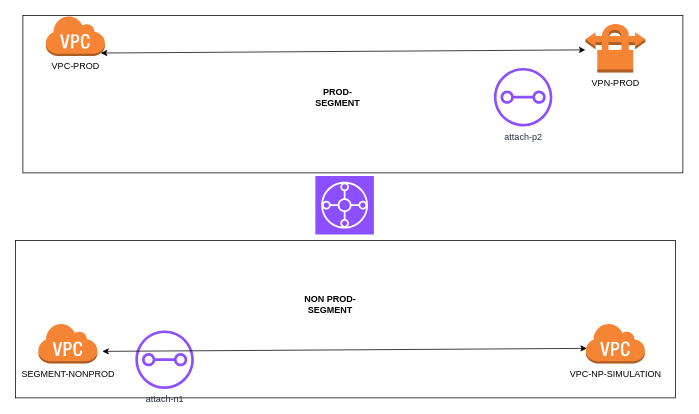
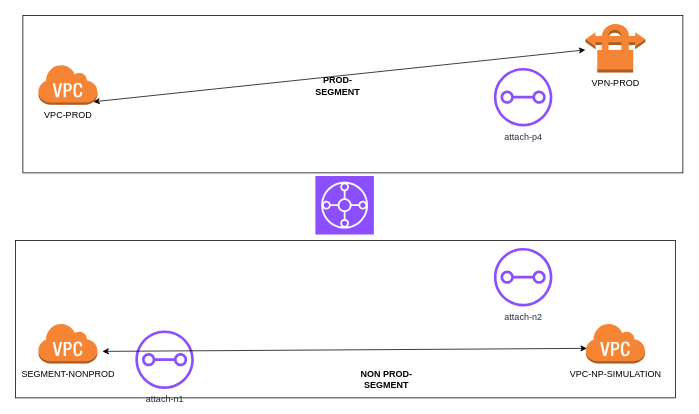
node "VPC-PROD": moved (75, 36) -> (68, 84)
node "PROD-SEGMENT": moved (338, 97) -> (338, 86)
node "attach-p2": label "attach-p2" -> "attach-p4"
node "attach-n2": added
node "NON PROD-SEGMENT": moved (330, 304) -> (387, 379)
